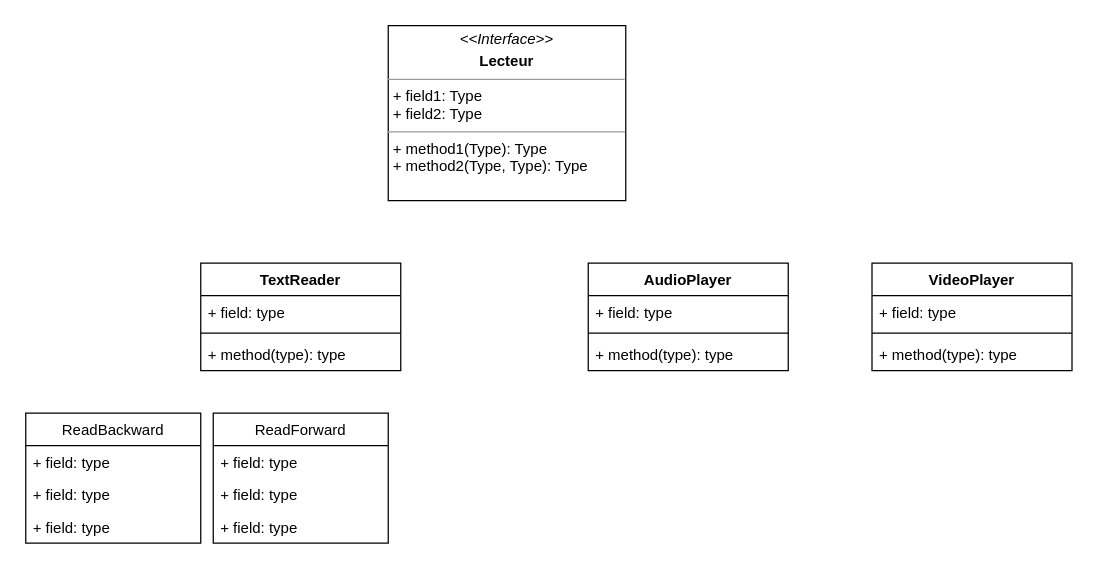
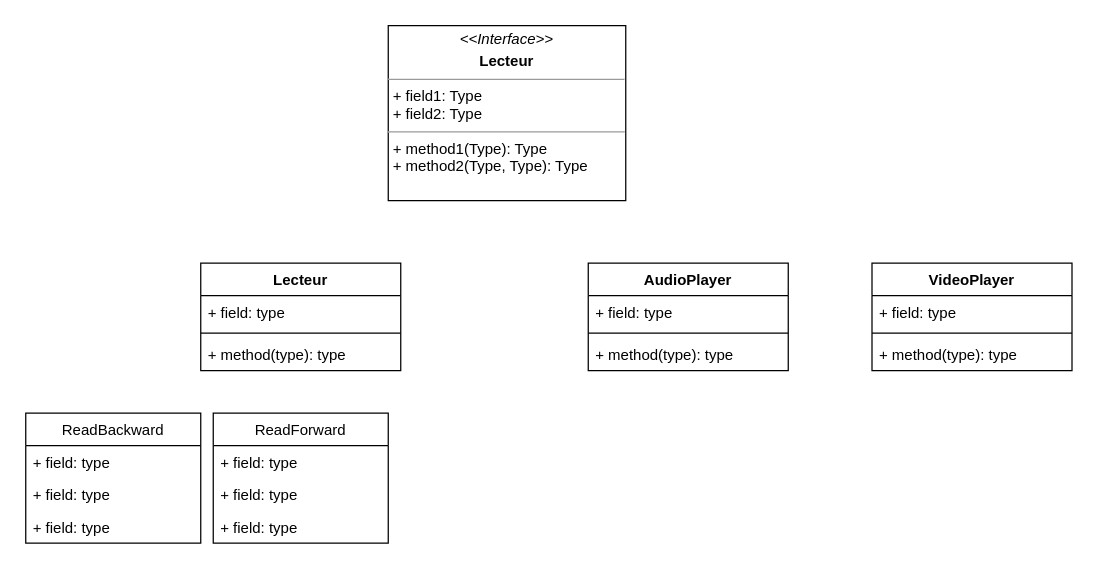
node "TextReader": label "TextReader" -> "Lecteur"
